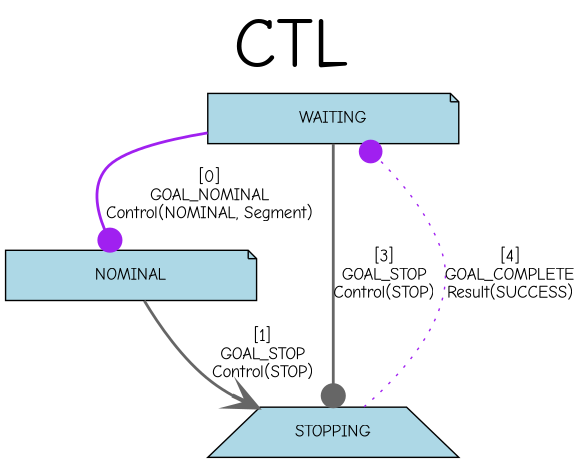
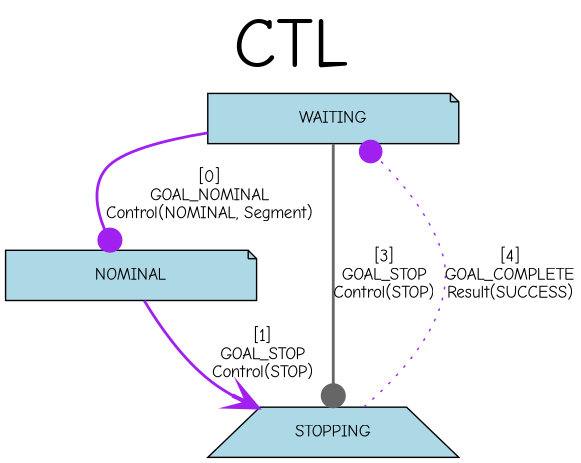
edge "NOMINAL" -> "STOPPING": color gray40 -> purple
